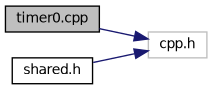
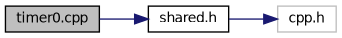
edge "timer0.cpp" -> "cpp.h": now "timer0.cpp" -> "shared.h"
